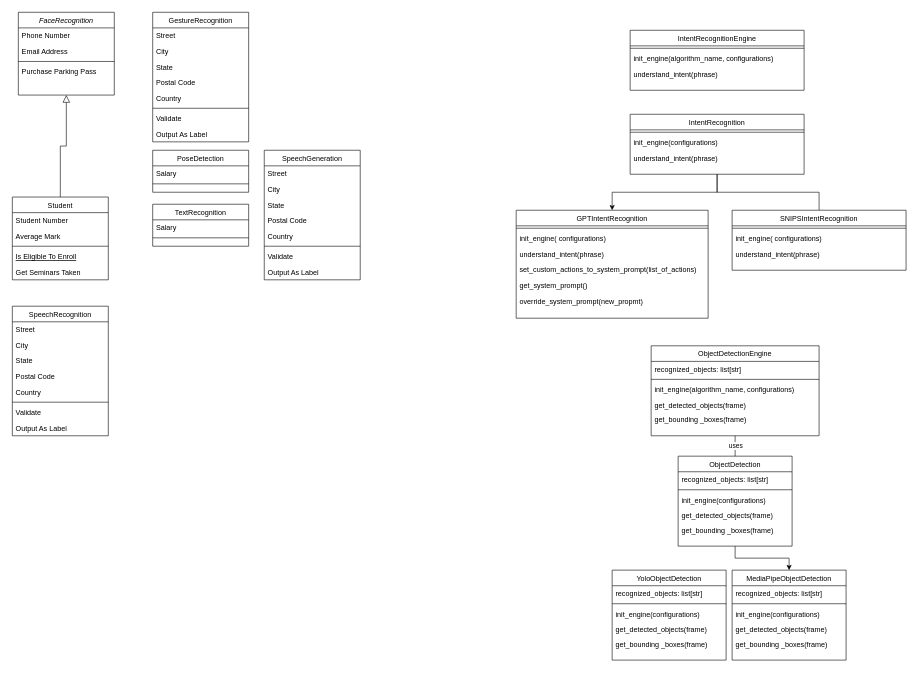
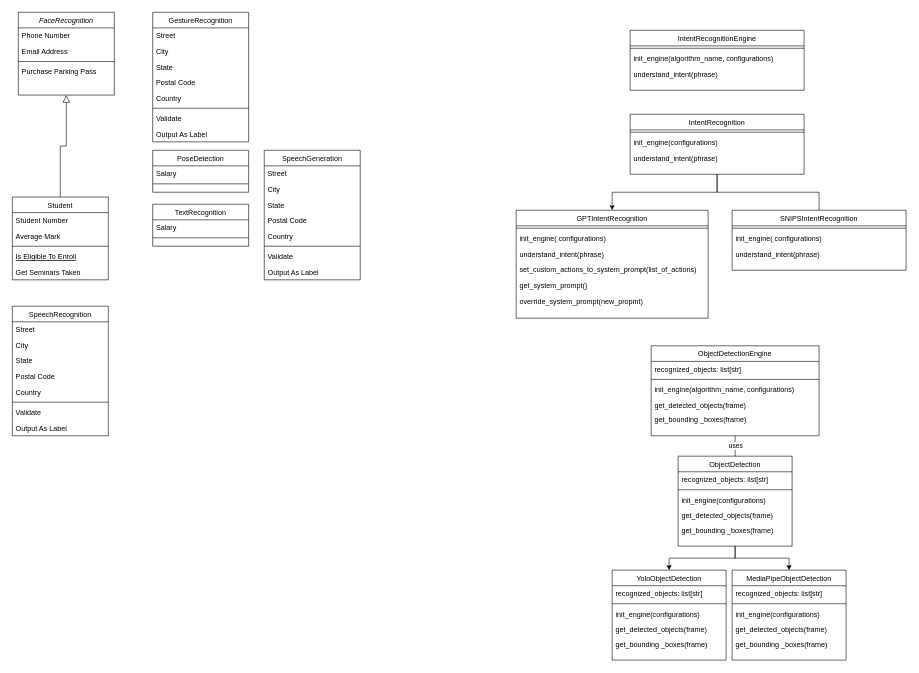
edge "ObjectDetection" -> "YoloObjectDetection": added
